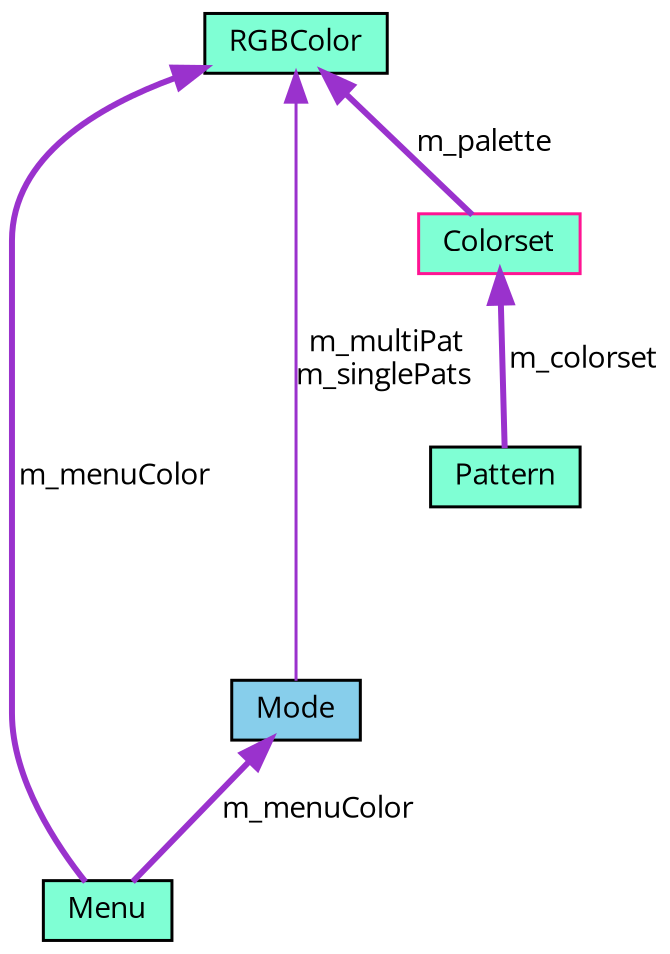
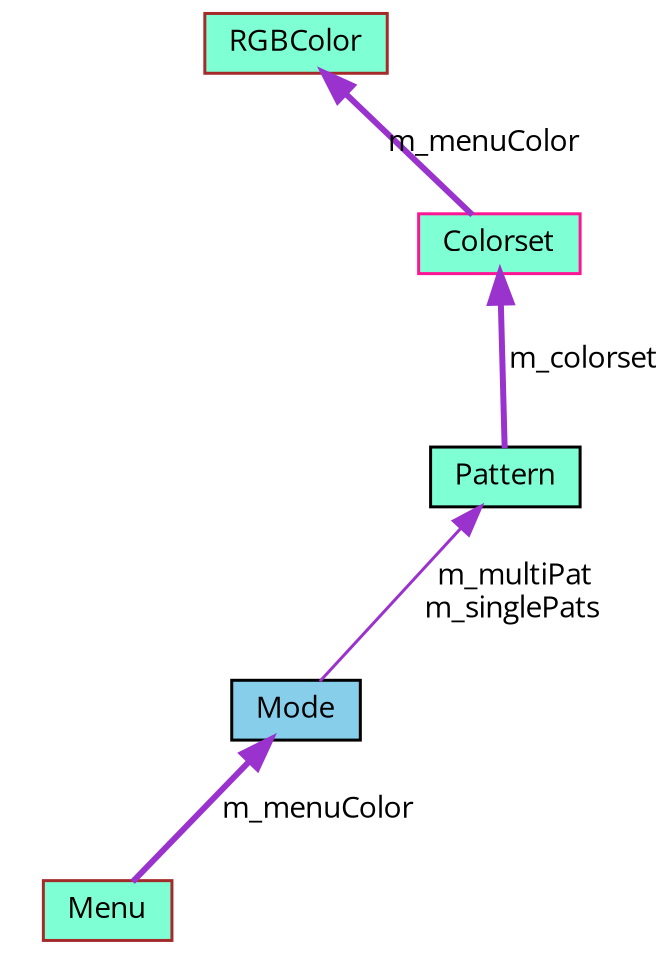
node "RGBColor": color black -> brown
edge "Colorset" -> "RGBColor": label " m_palette" -> " m_menuColor"
edge "Mode" -> "RGBColor": now "Mode" -> "Pattern"
edge "Menu" -> "RGBColor": removed, label "m_menuColor"
node "Menu": color black -> brown
